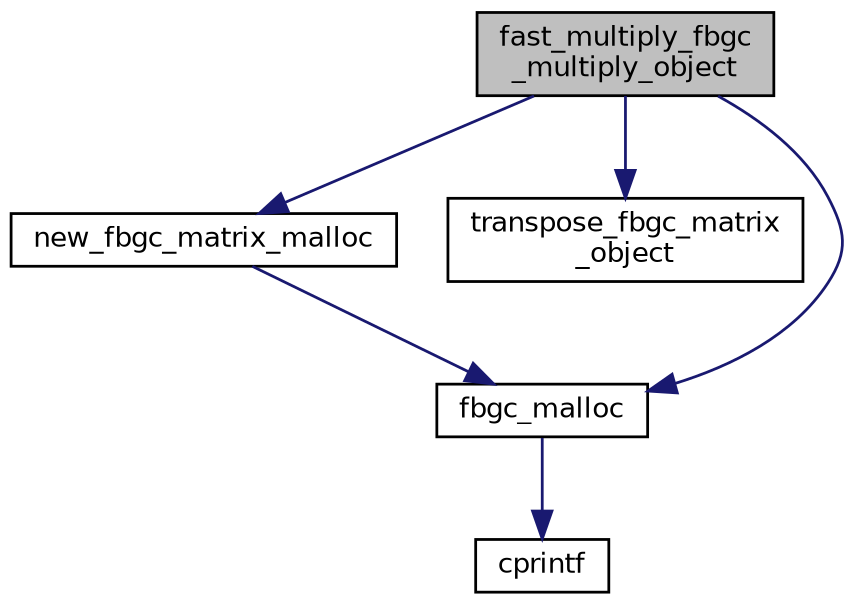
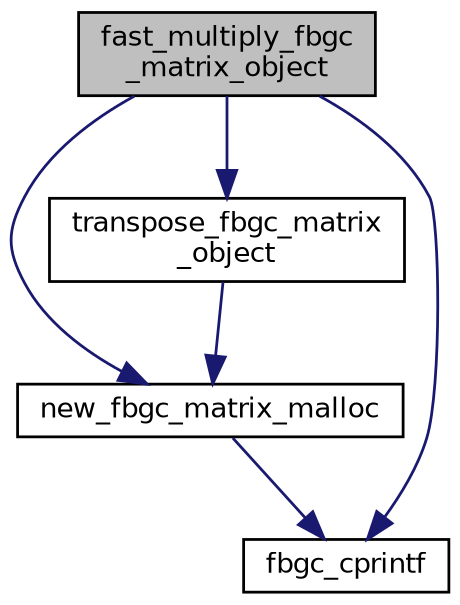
node "fast_multiply_fbgc _multiply_object": label "fast_multiply_fbgc _multiply_object" -> "fast_multiply_fbgc _matrix_object"
edge "transpose_fbgc_matrix _object" -> "new_fbgc_matrix_malloc": added
node "fbgc_malloc": label "fbgc_malloc" -> "fbgc_cprintf"
node "cprintf": removed
